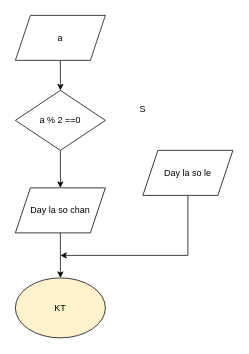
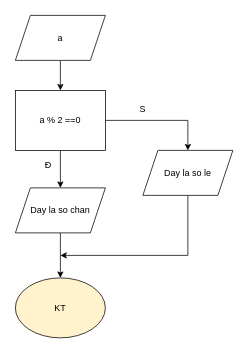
node "a % 2 ==0": shape diamond -> rectangle
edge "a % 2 ==0" -> "Day la so le": added
node "Đ": added
